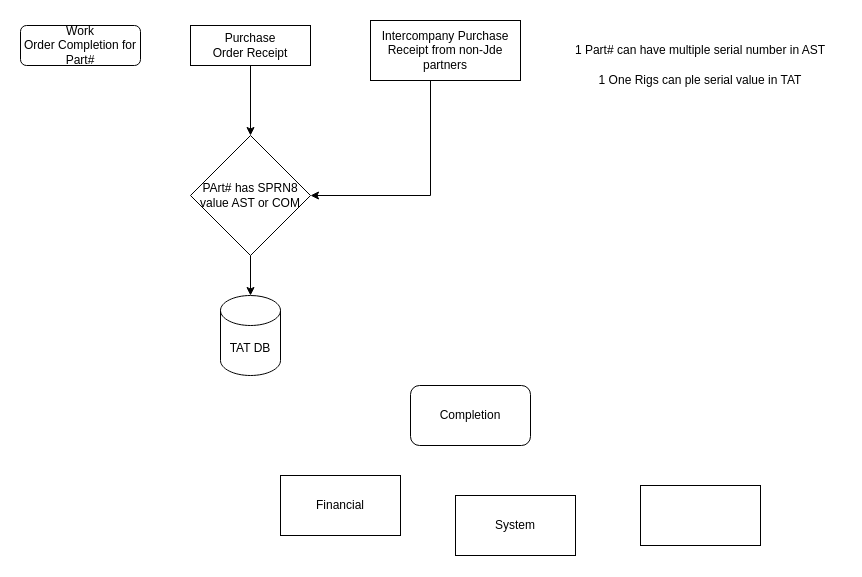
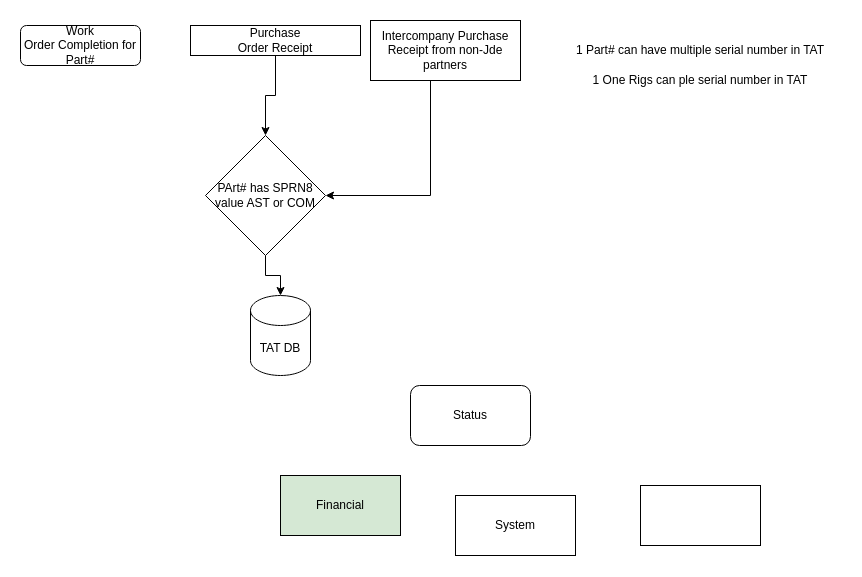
node "Purchase Order Receipt": size 120x40 -> 170x30
node "1 Part# can have multiple serial number in AST": label "1 Part# can have multiple serial number in AST" -> "1 Part# can have multiple serial number in TAT"
node "1 One Rigs can ple serial value in TAT": label "1 One Rigs can ple serial value in TAT" -> "1 One Rigs can ple serial number in TAT"
node "PArt# has SPRN8 value AST or COM": moved (251, 196) -> (266, 196)
node "TAT DB": moved (251, 336) -> (281, 336)
node "Completion": label "Completion" -> "Status"
node "Financial": fillcolor #ffffff -> #d5e8d4
